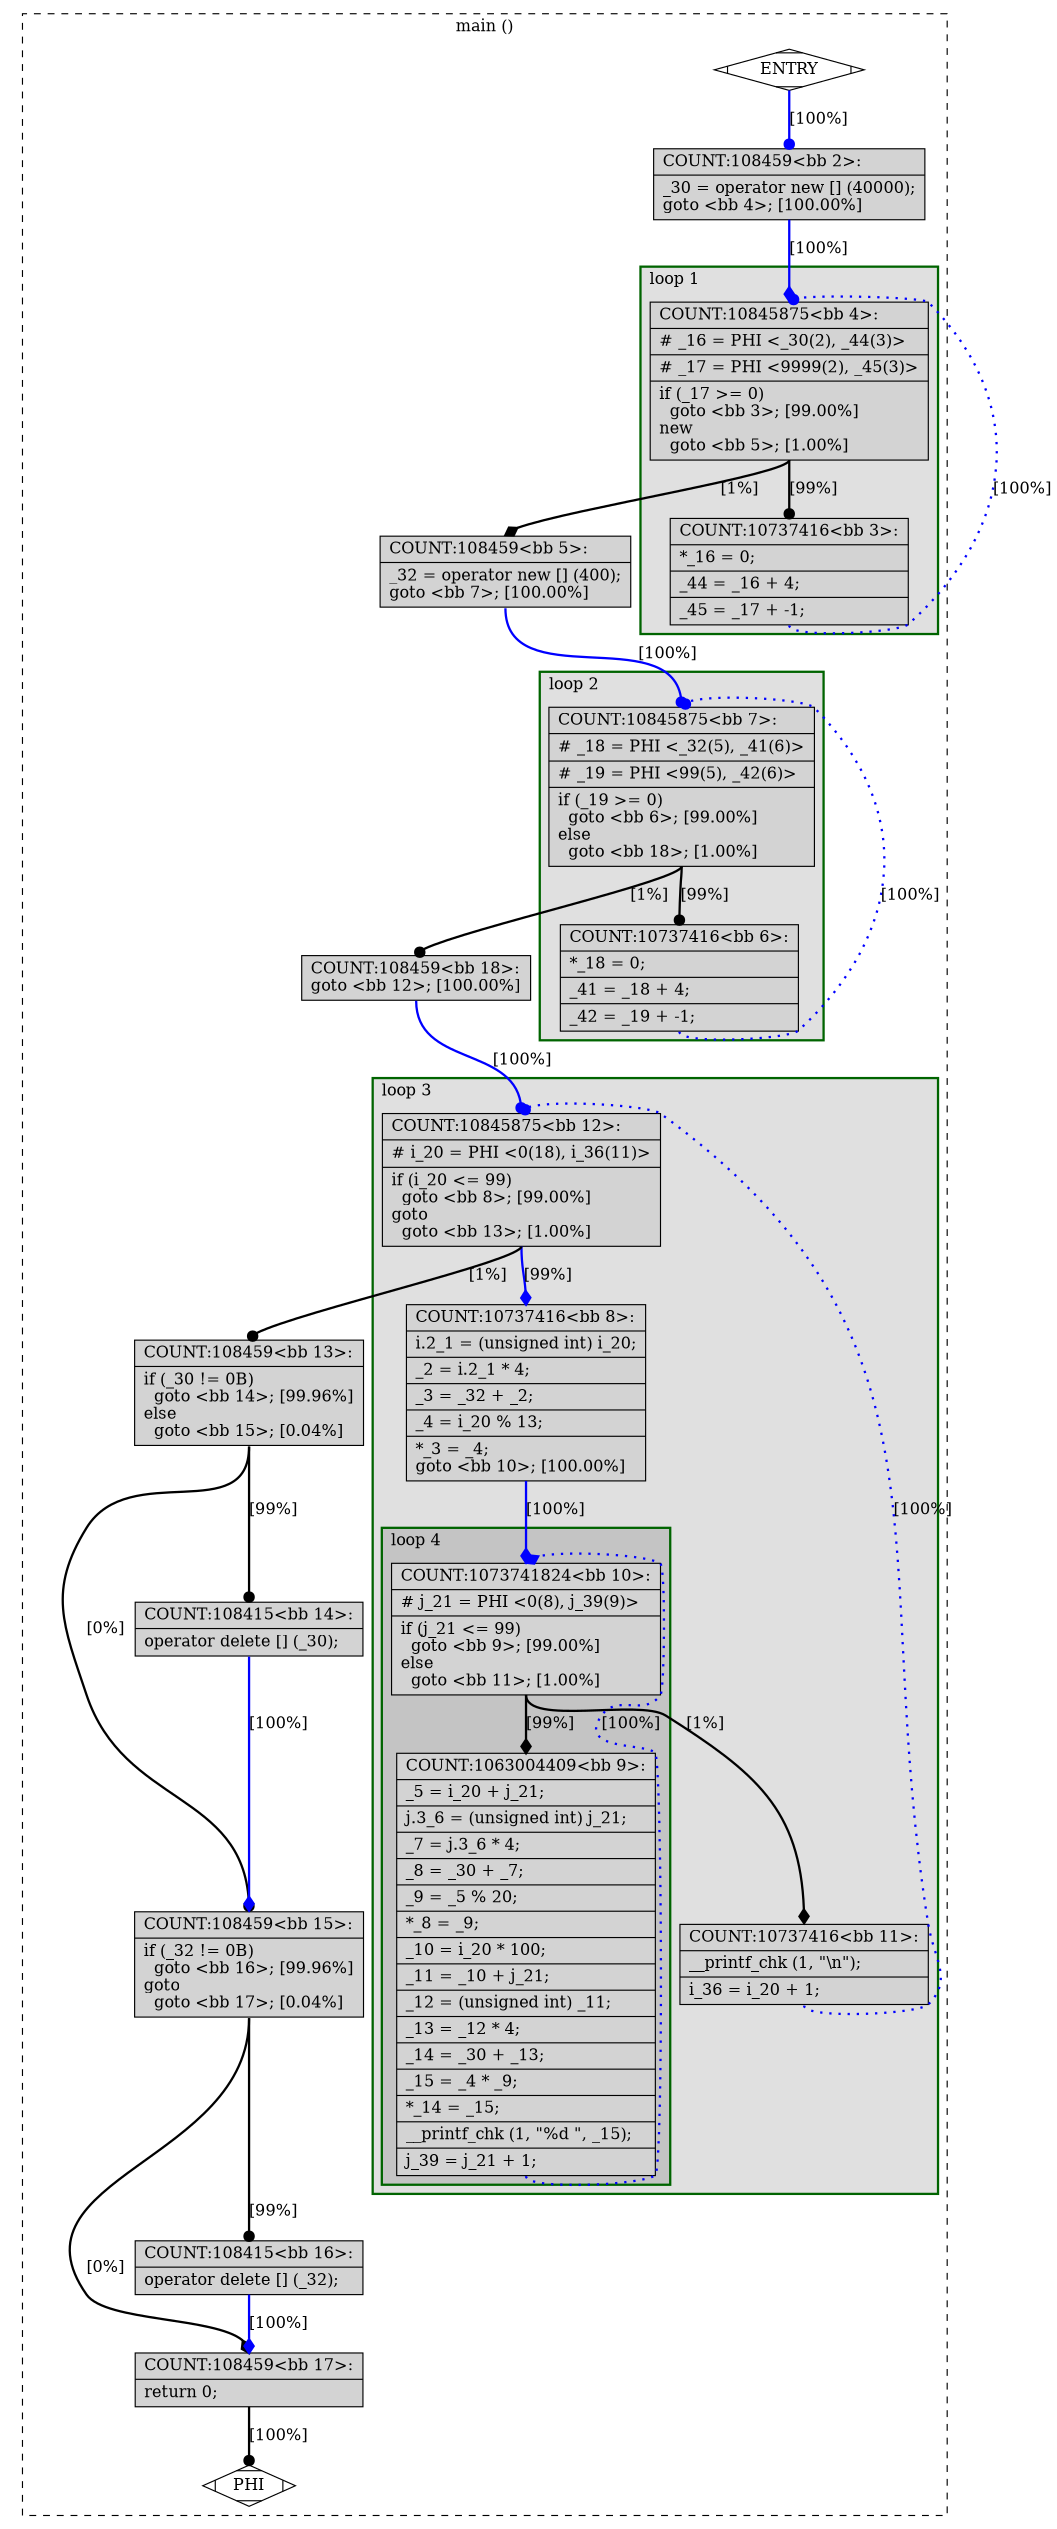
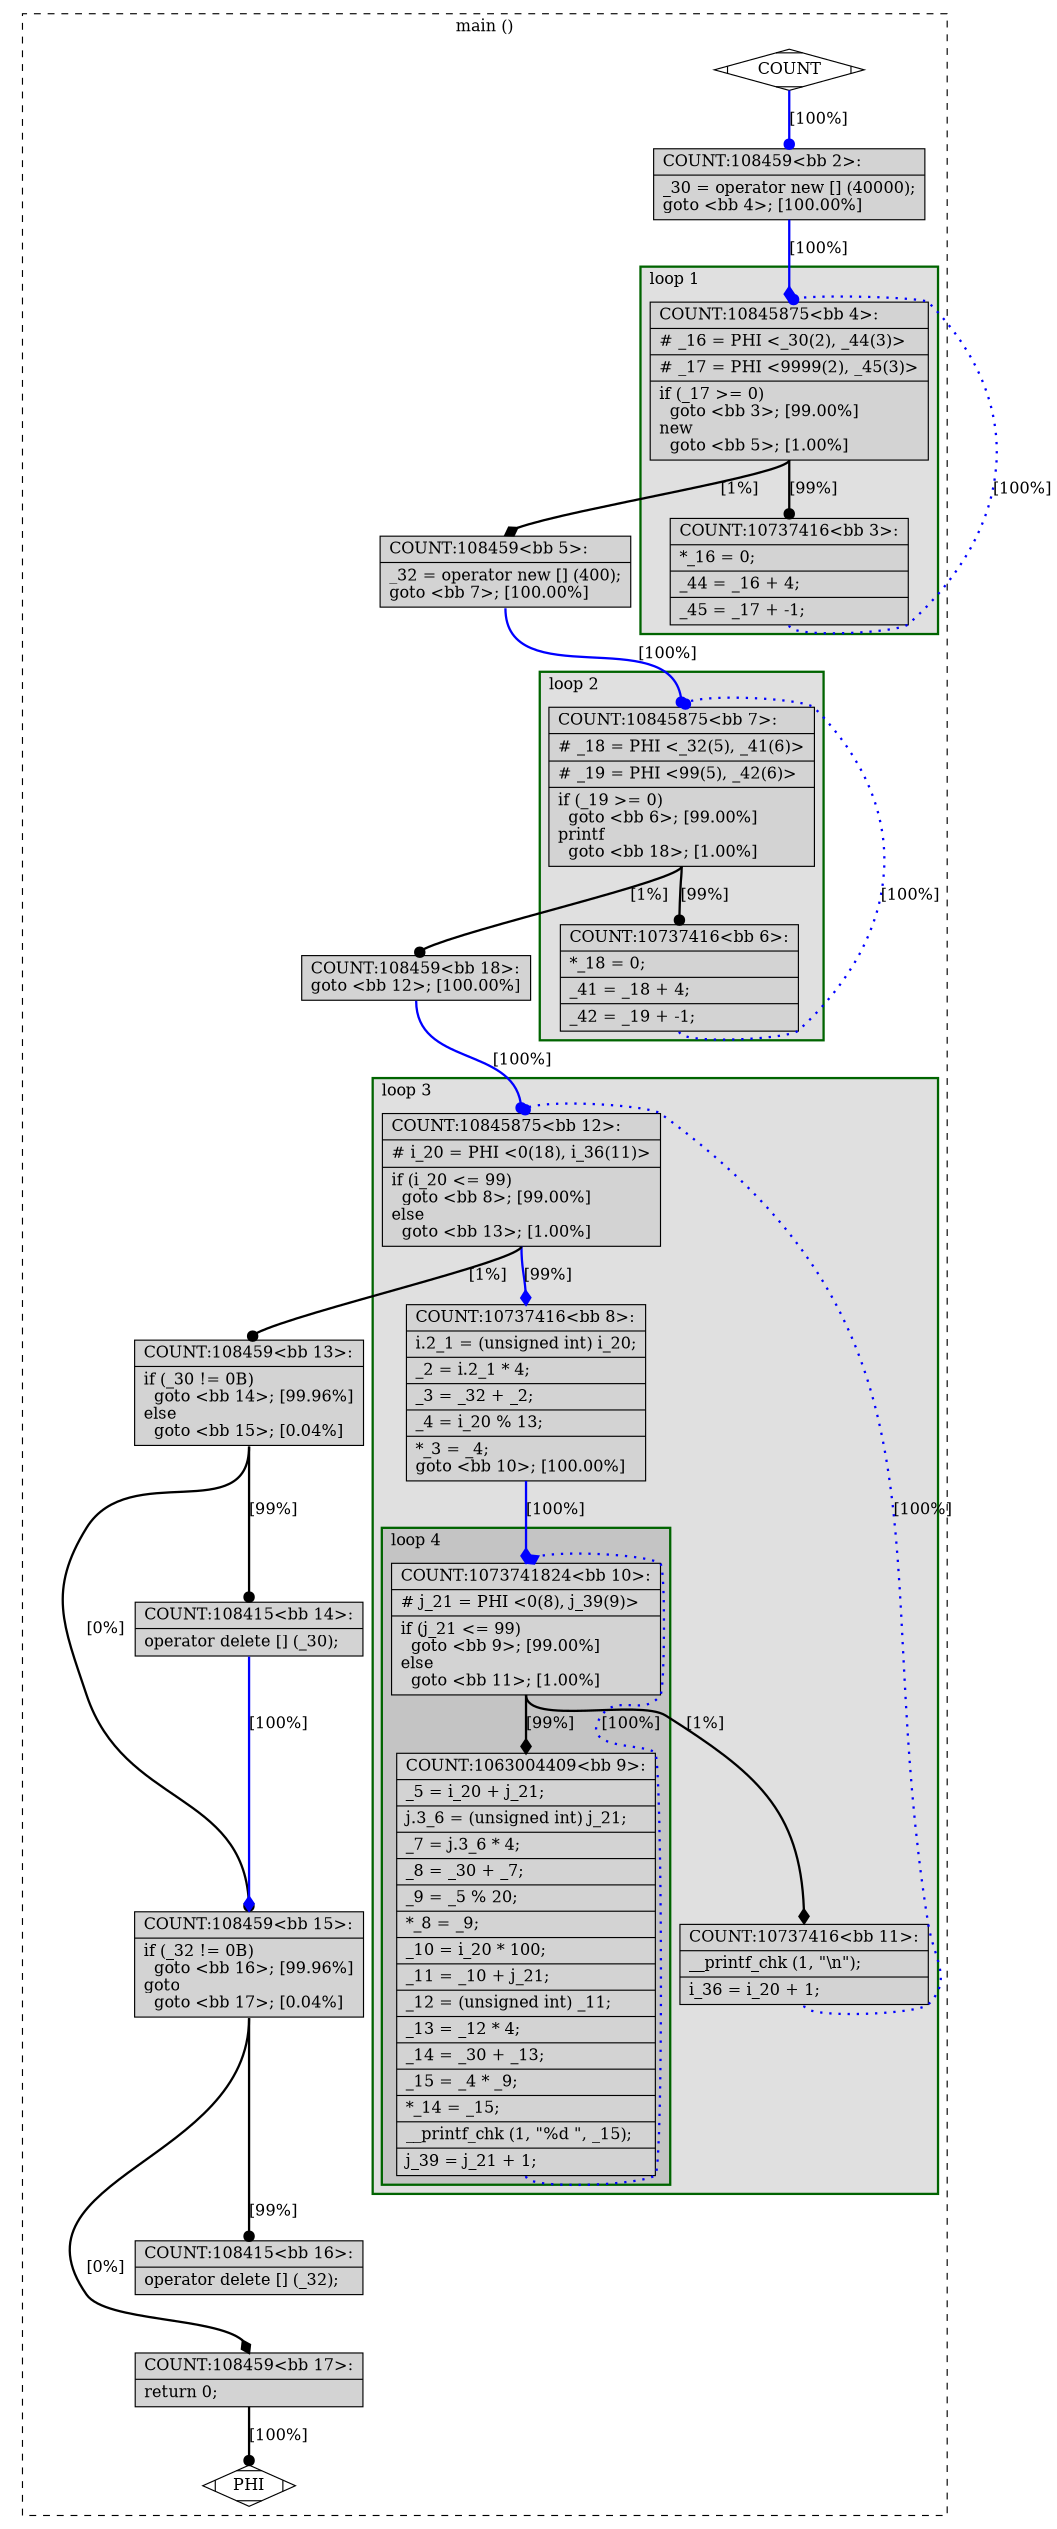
node "ENTRY": label "ENTRY" -> "COUNT"
node "COUNT:10845875<bb 7>:": text "else" -> "printf"
node "COUNT:10845875<bb 12>:": text "goto" -> "else"
edge "COUNT:108415<bb 16>:" -> "COUNT:108459<bb 17>:": removed, label "[100%]"
